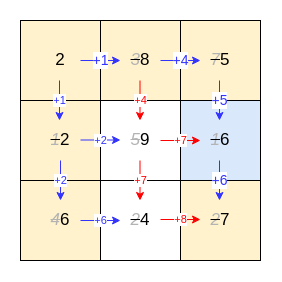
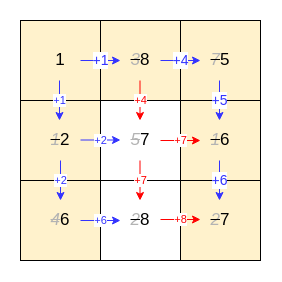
node "2": label "2" -> "1"
node "59": label "59" -> "57"
node "16": fillcolor #dae8fc -> #fff2cc
node "24": label "24" -> "28"
